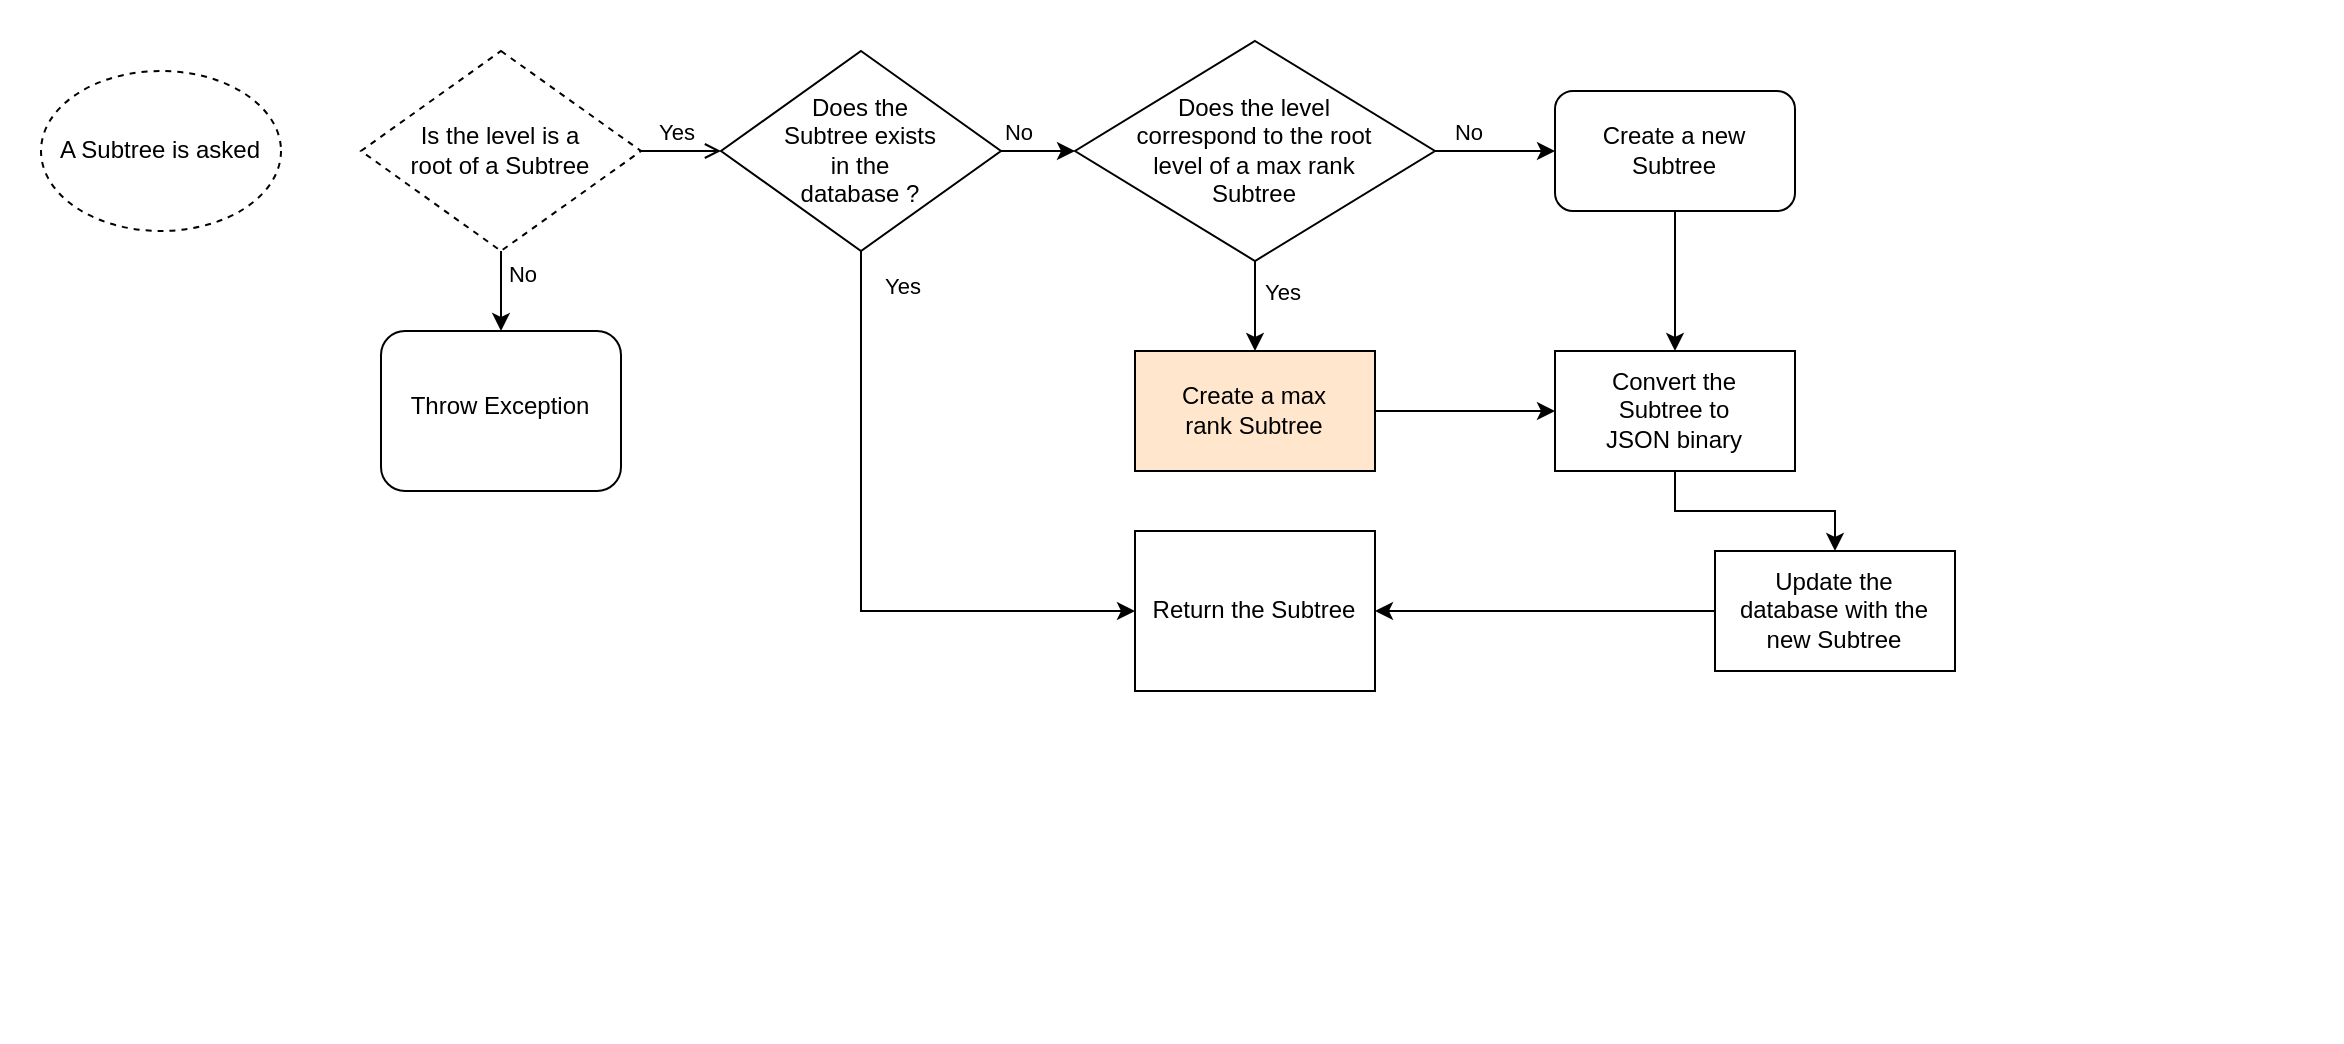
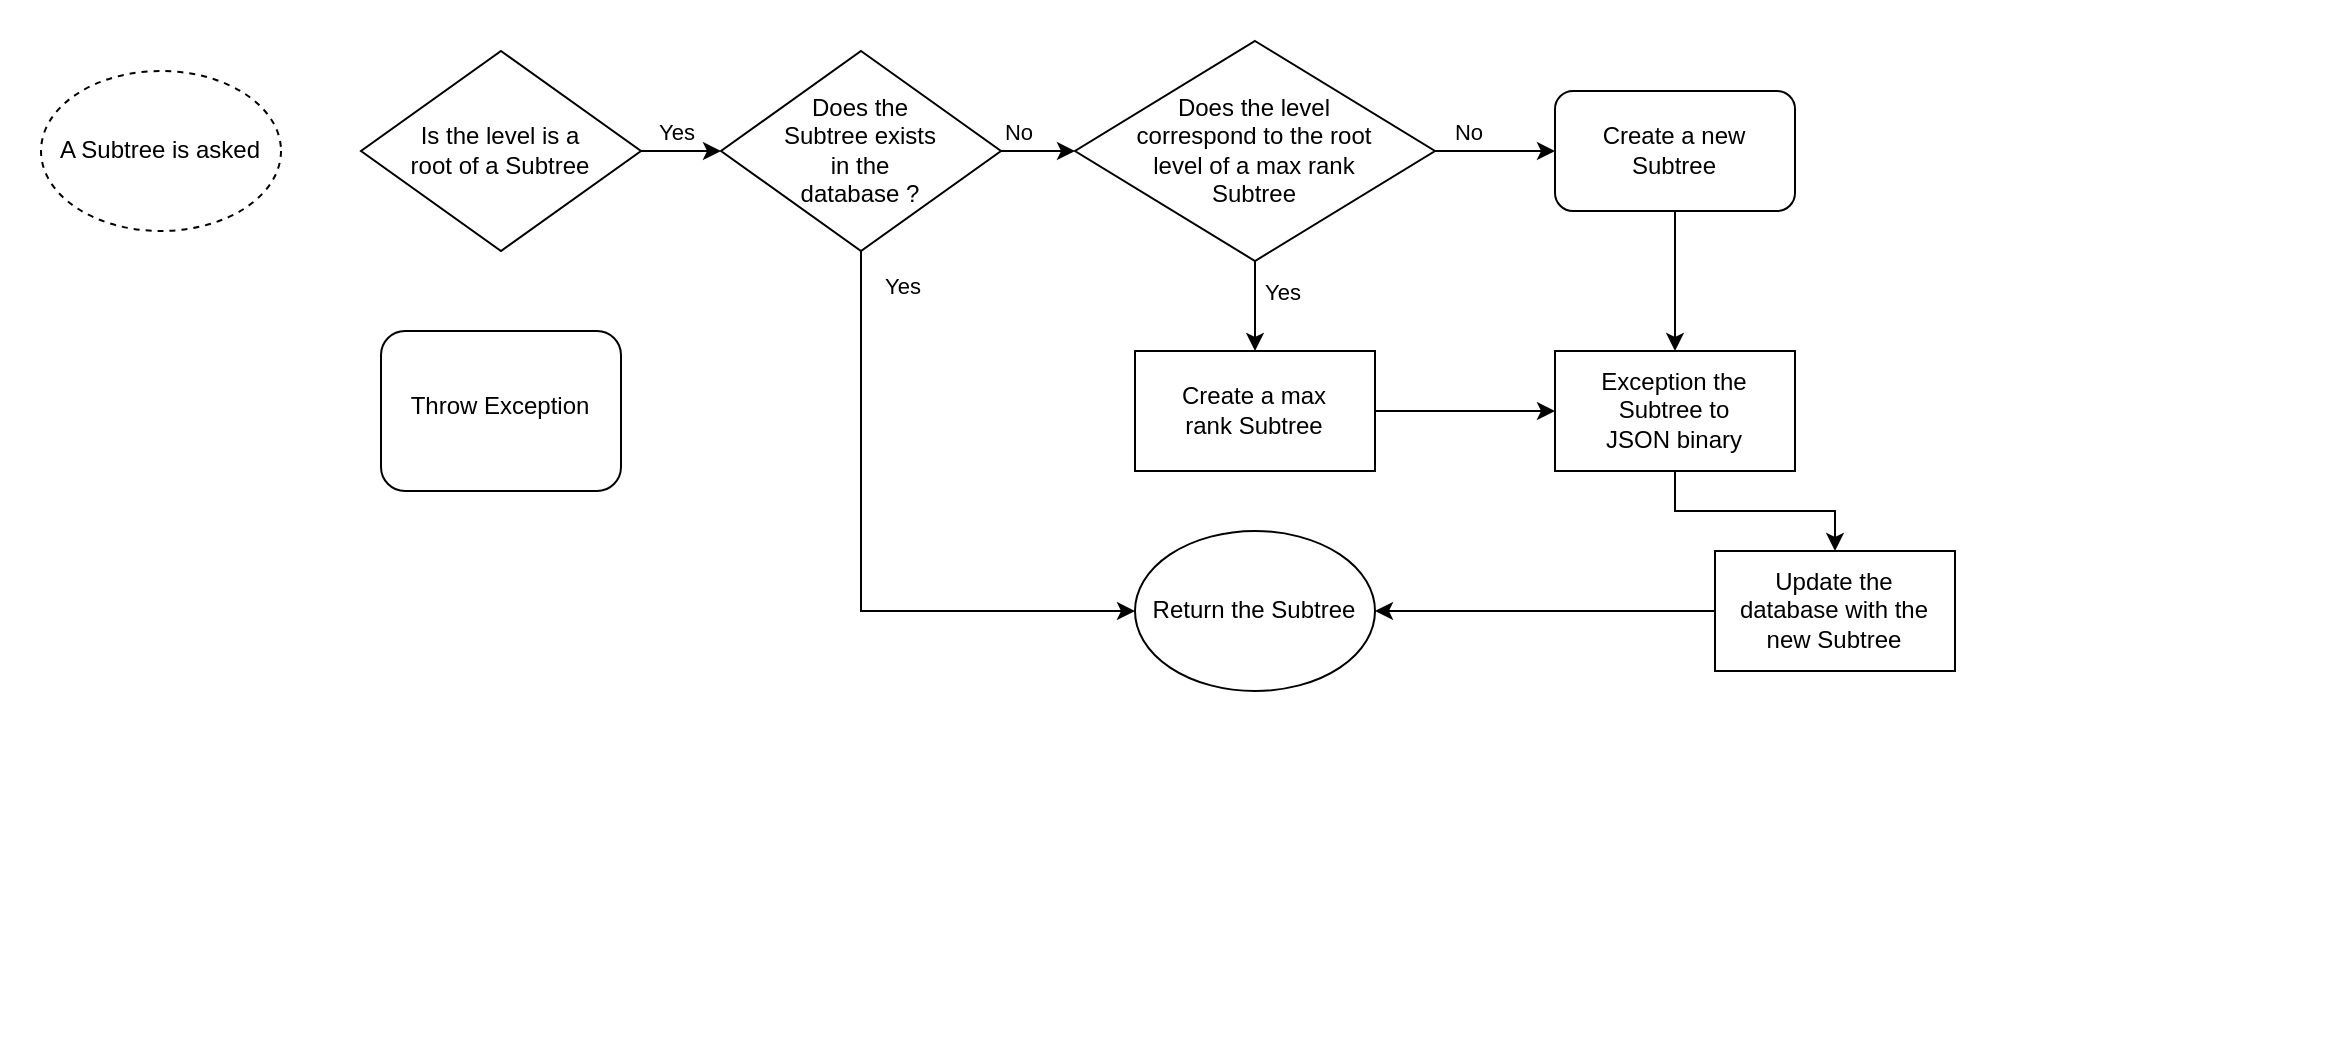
node "Is the level is a root of a Subtree": style dashed -> solid
edge "Is the level is a root of a Subtree" -> "Does the Subtree exists in the database ?": arrowhead open -> classic
edge "Is the level is a root of a Subtree" -> "Throw Exception": removed, label "No"
node "Create a max rank Subtree": fillcolor #ffe6cc -> #ffffff
node "Convert the Subtree to JSON binary": label "Convert the Subtree to JSON binary" -> "Exception the Subtree to JSON binary"
node "Return the Subtree": shape rectangle -> ellipse
